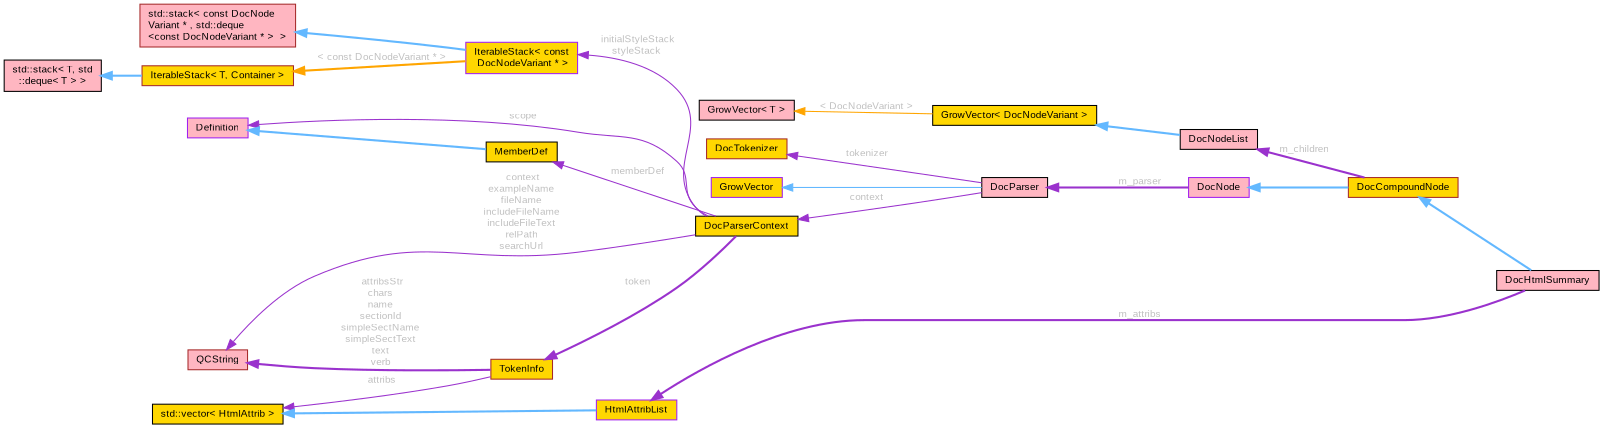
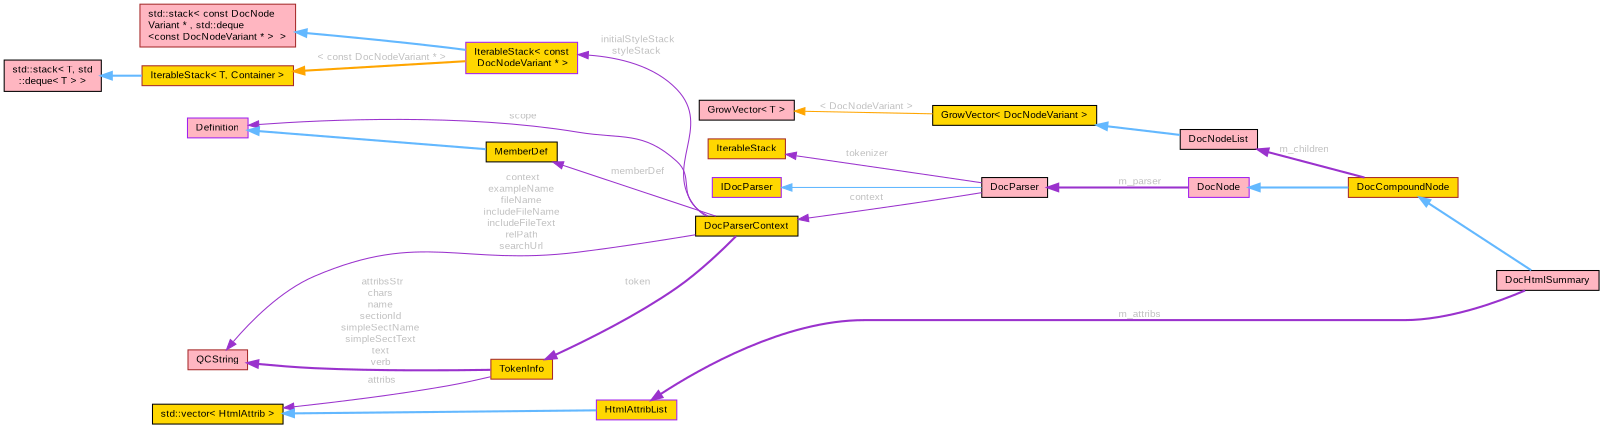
node "DocTokenizer": label "DocTokenizer" -> "IterableStack"
node "GrowVector": label "GrowVector" -> "IDocParser"
